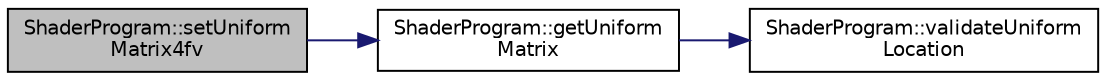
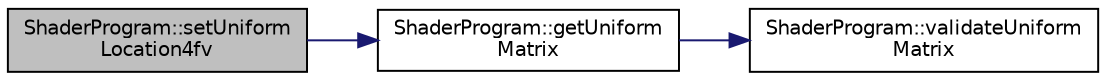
node "ShaderProgram::setUniform Matrix4fv": label "ShaderProgram::setUniform Matrix4fv" -> "ShaderProgram::setUniform Location4fv"
node "ShaderProgram::validateUniform Location": label "ShaderProgram::validateUniform Location" -> "ShaderProgram::validateUniform Matrix"
